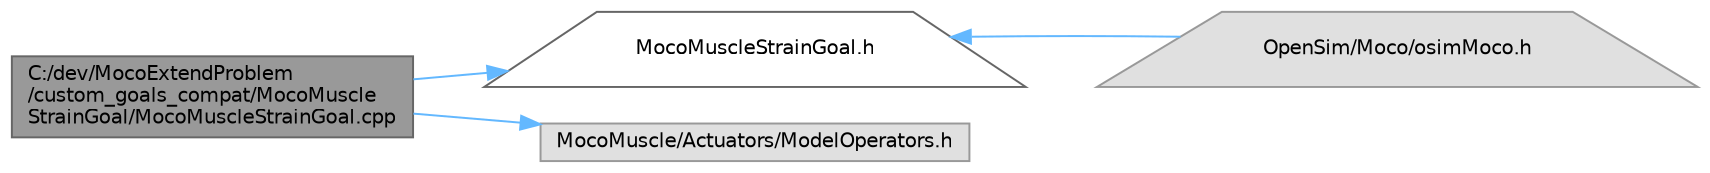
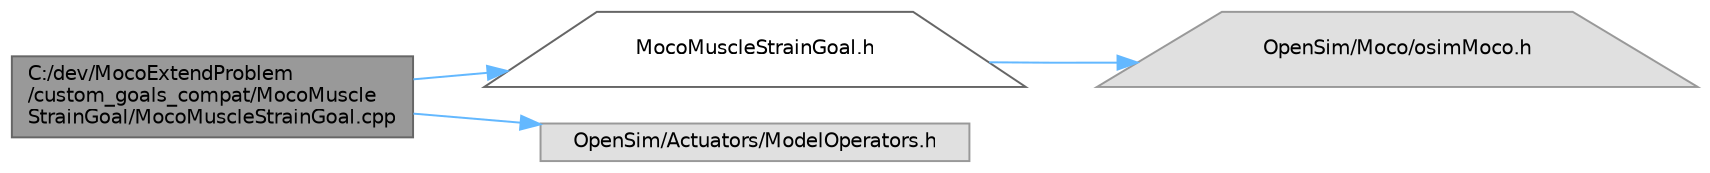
edge "OpenSim/Moco/osimMoco.h" -> "MocoMuscleStrainGoal.h": reversed
node "MocoMuscle/Actuators/ModelOperators.h": label "MocoMuscle/Actuators/ModelOperators.h" -> "OpenSim/Actuators/ModelOperators.h"
